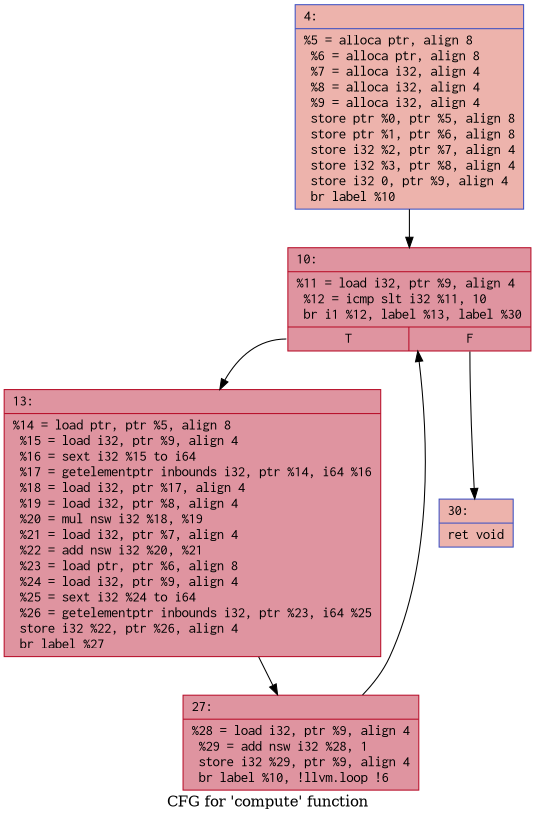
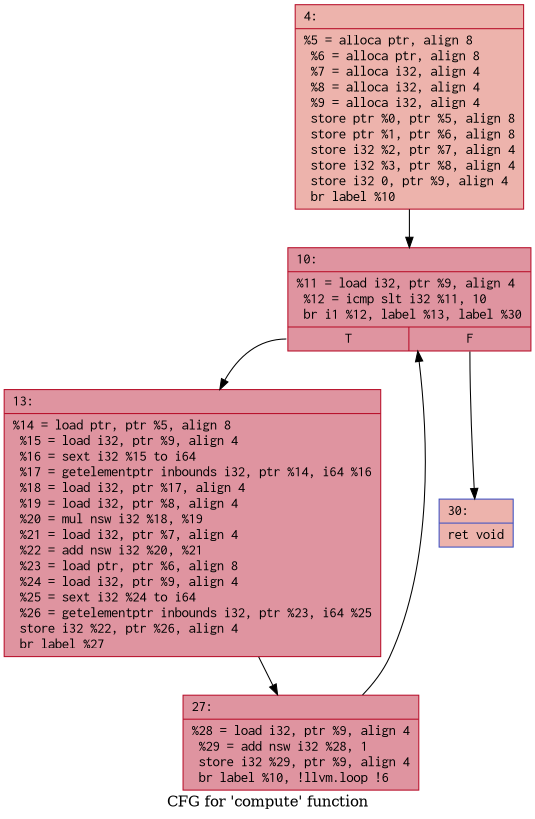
node "4:": color #3d50c3ff -> #b70d28ff
